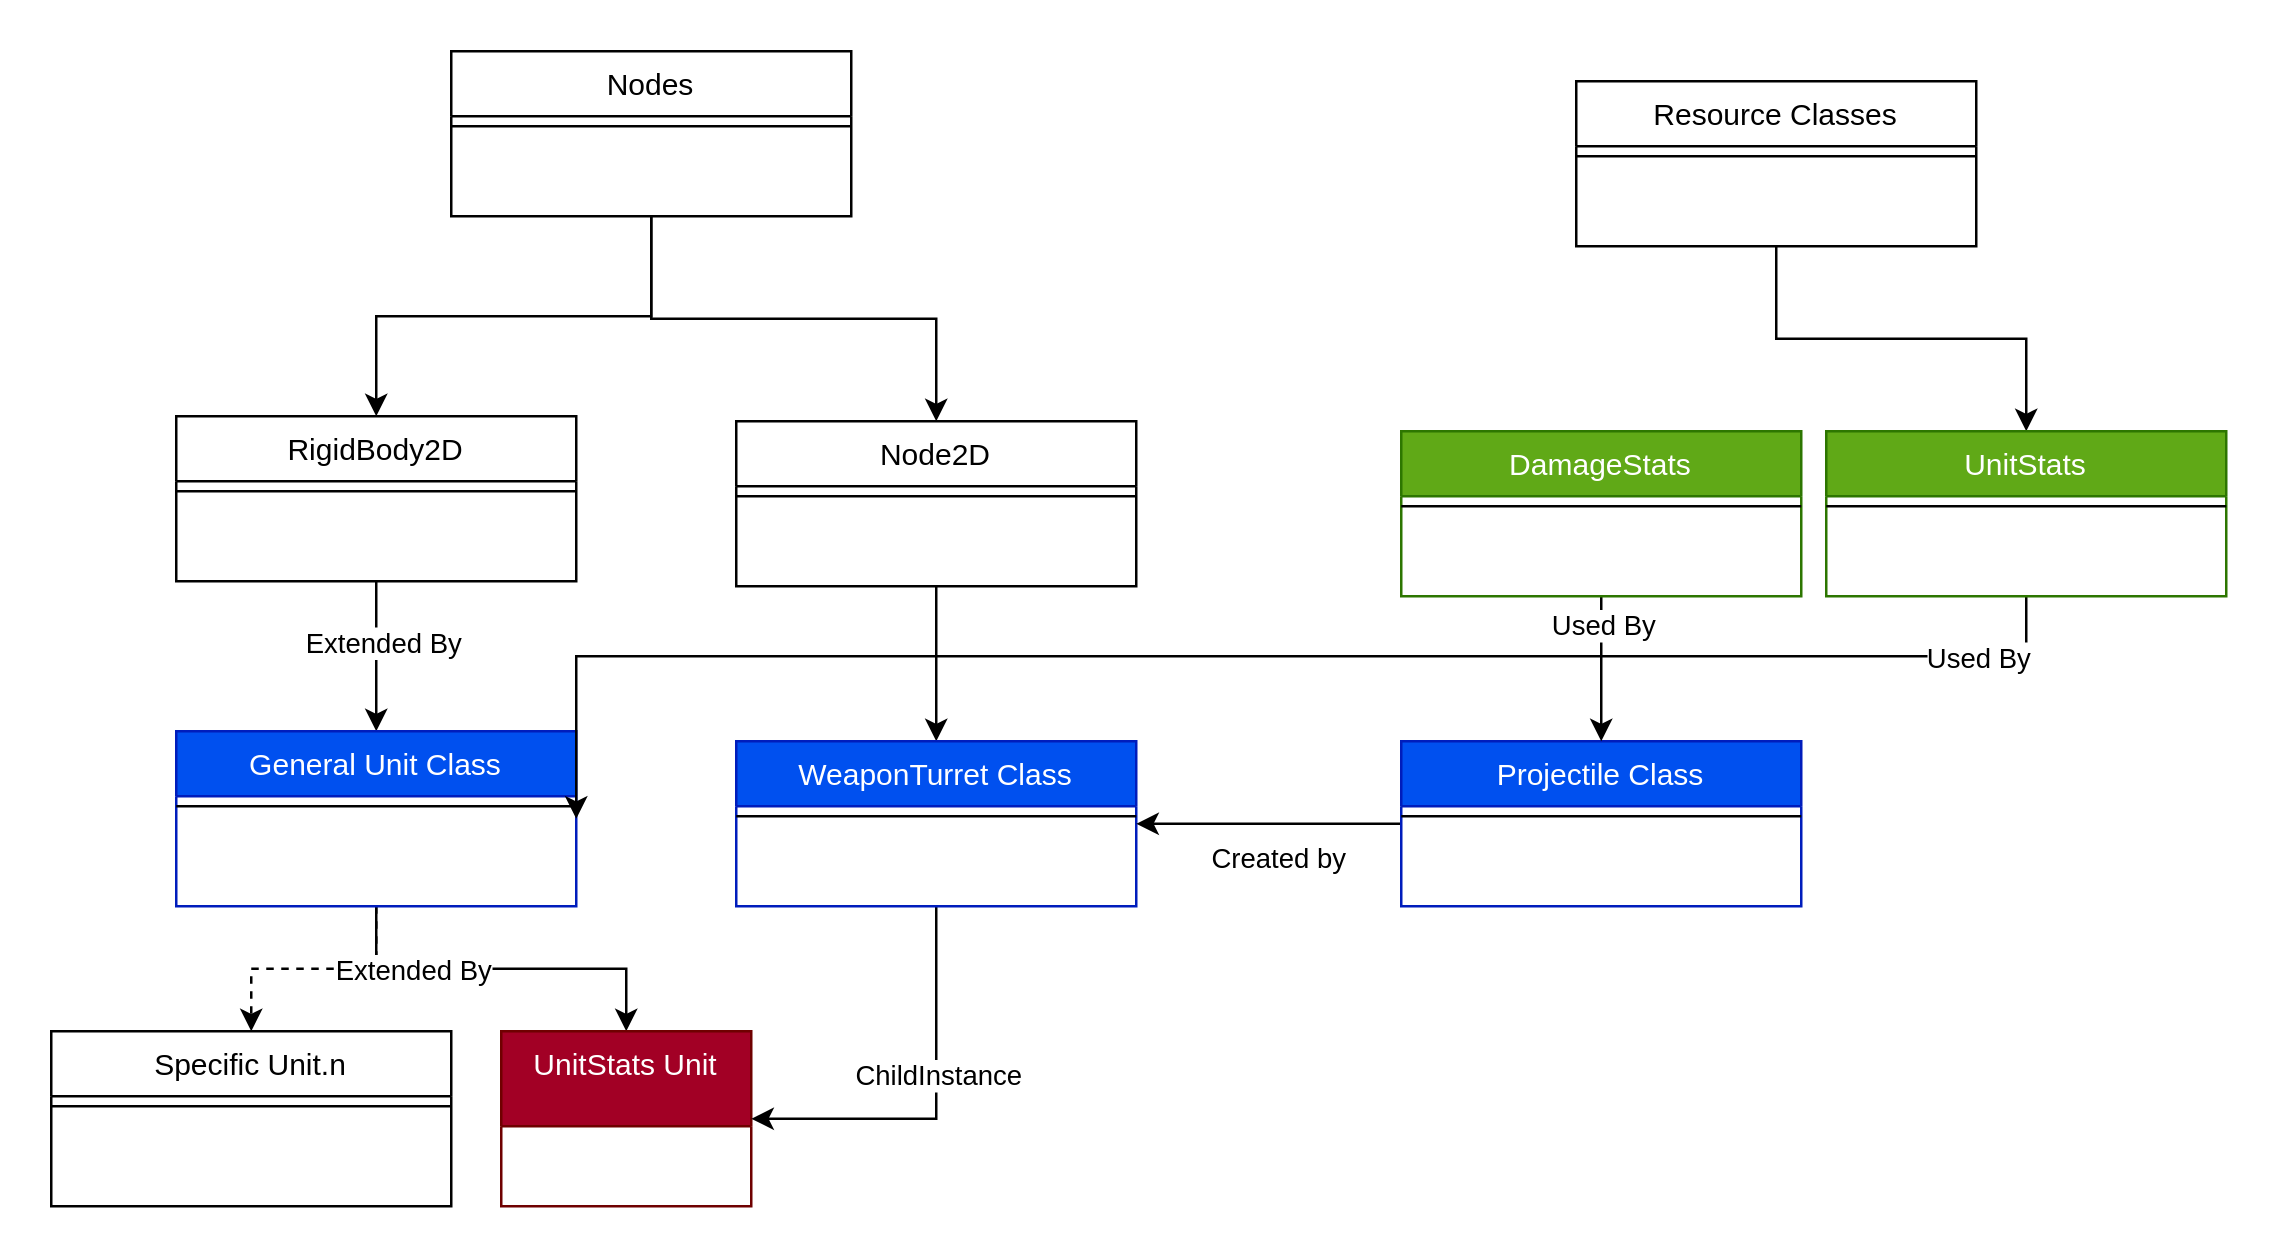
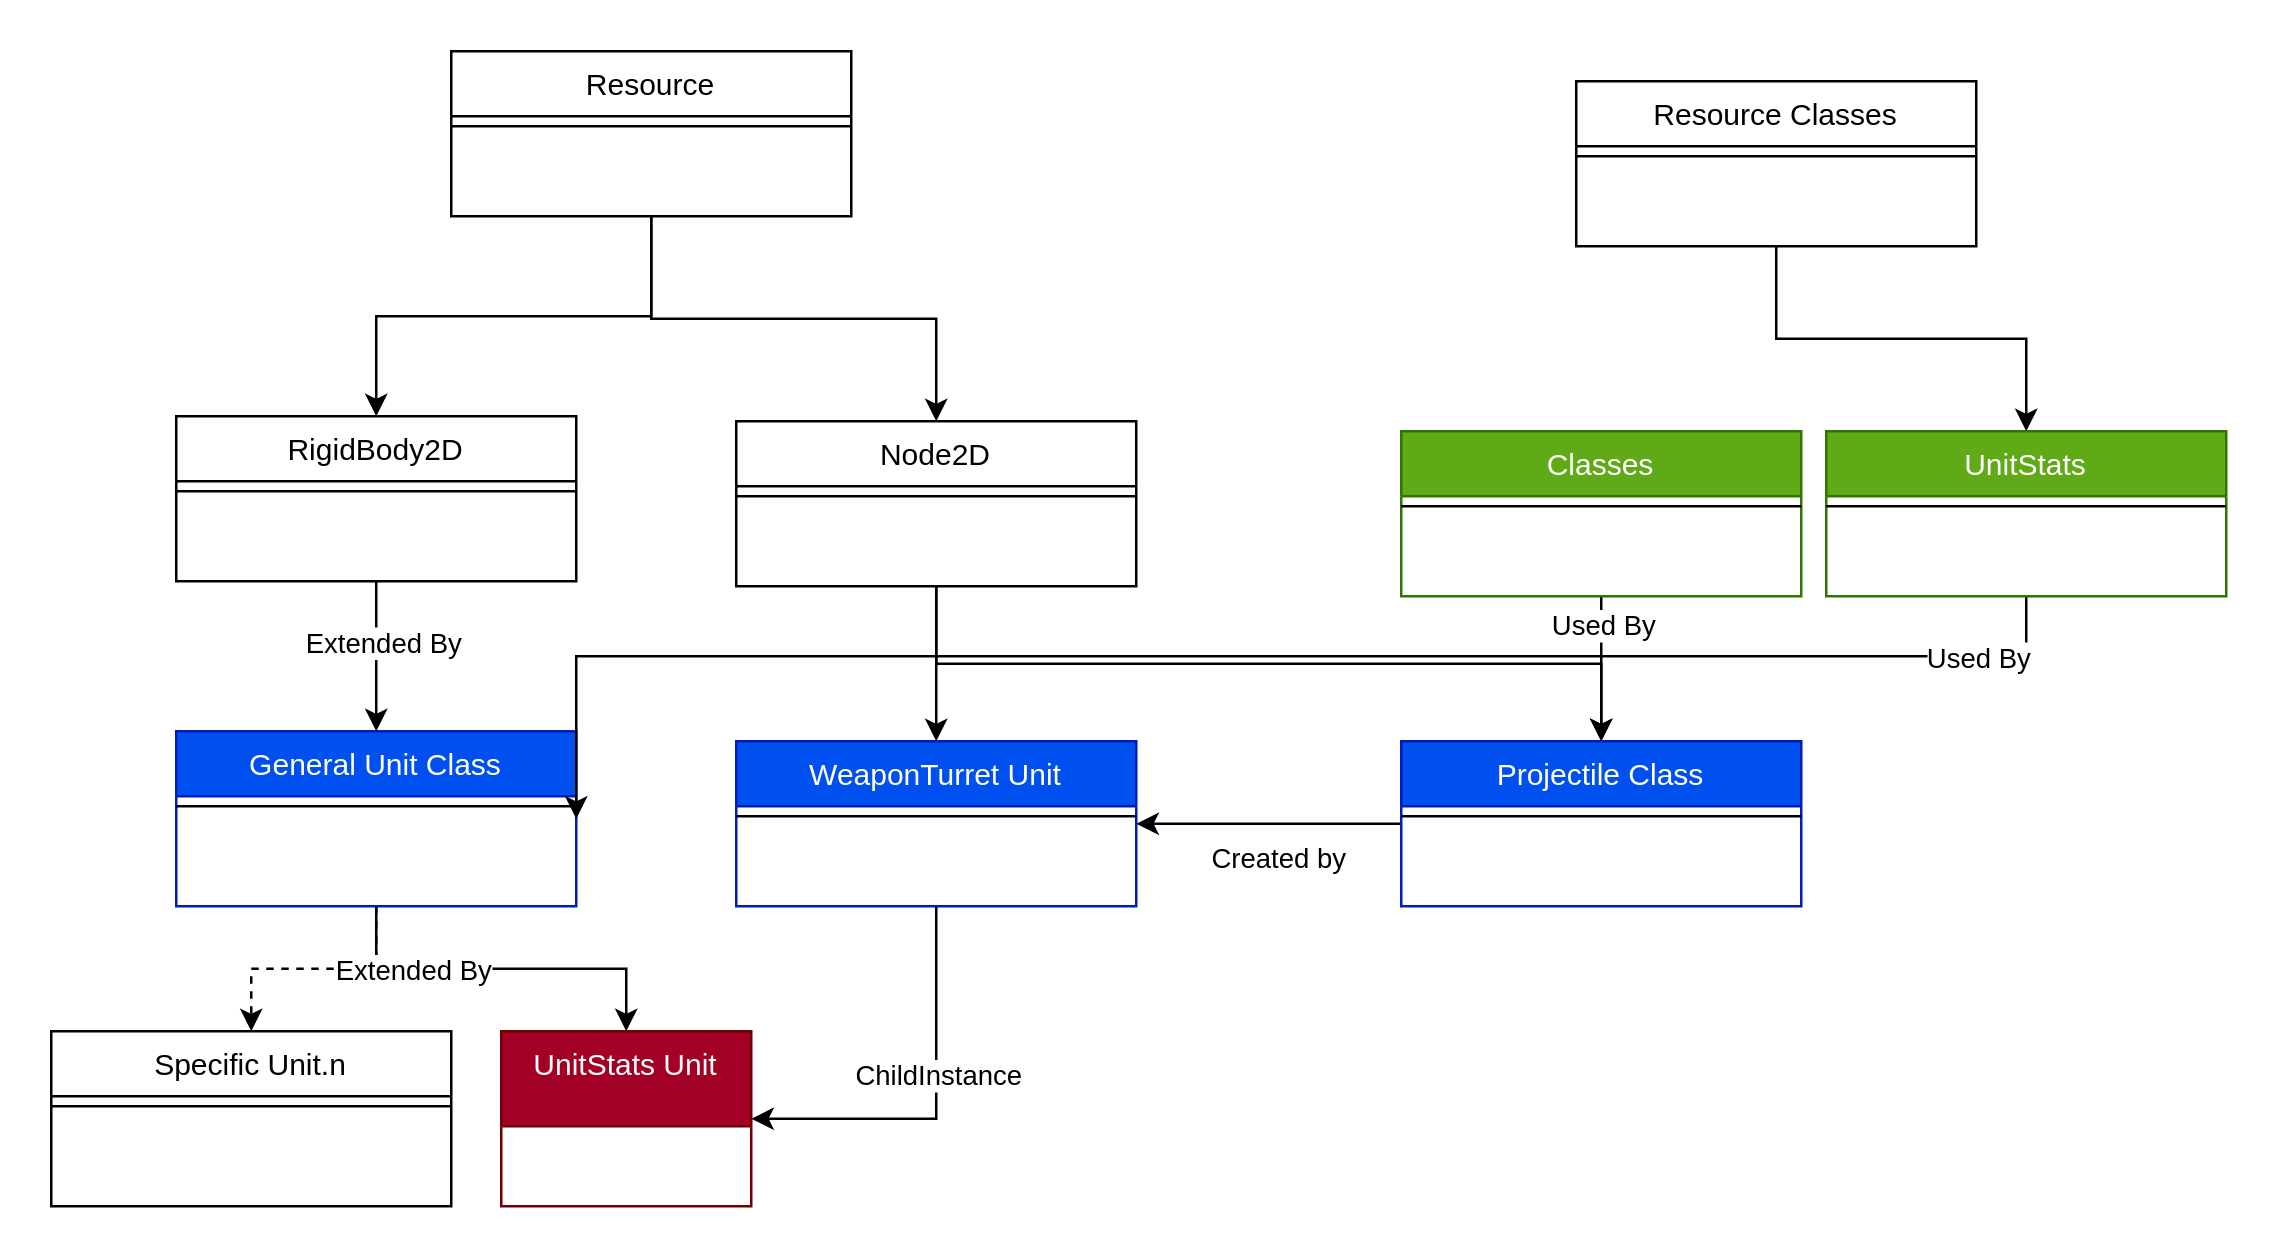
node "Nodes": label "Nodes" -> "Resource"
node "DamageStats": label "DamageStats" -> "Classes"
edge "Node2D" -> "Projectile Class": added
node "WeaponTurret Class": label "WeaponTurret Class" -> "WeaponTurret Unit"
